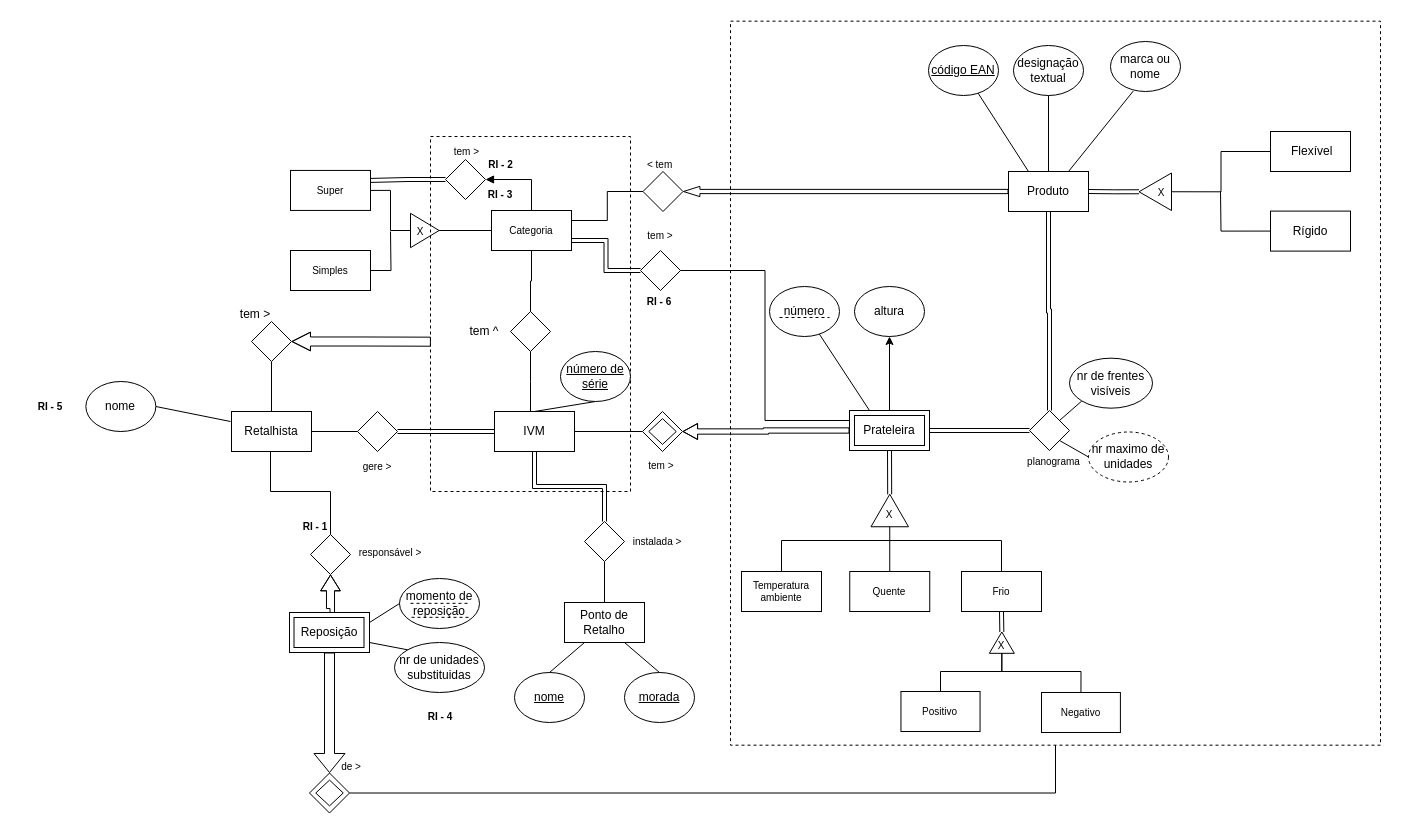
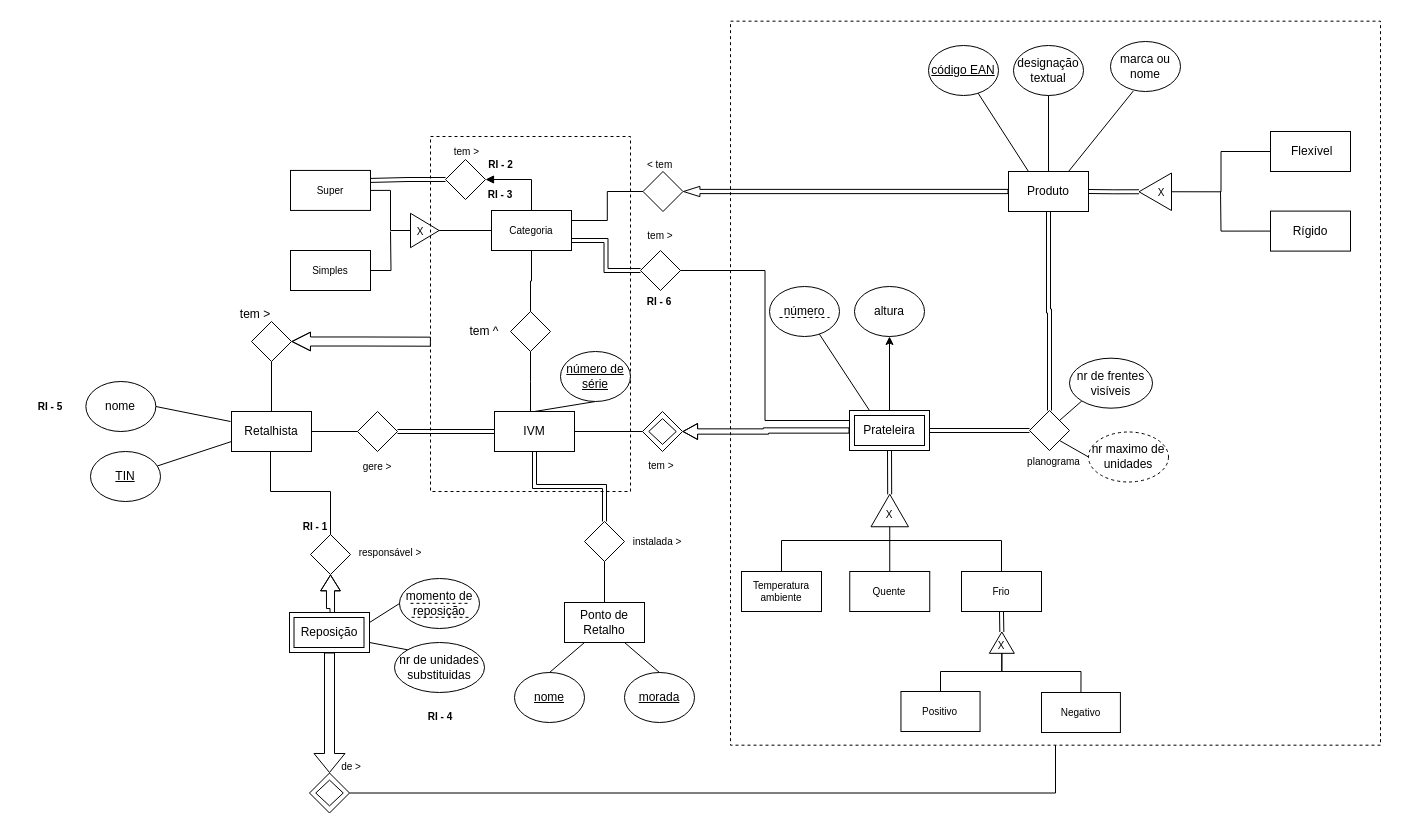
edge "Retalhista" -- "TIN": added
node "TIN": added
